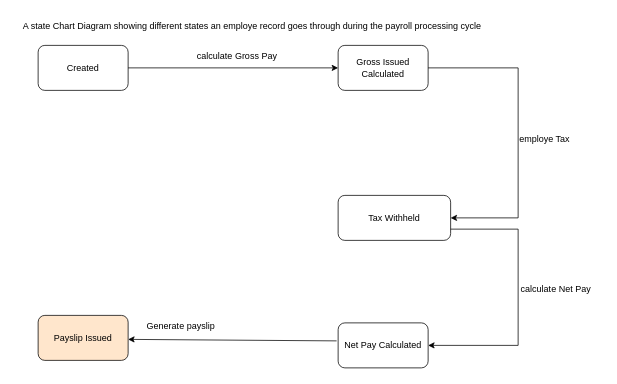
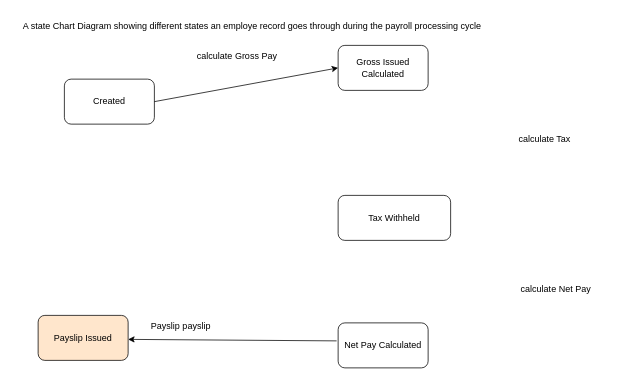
node "Created": moved (83, 68) -> (109, 102)
edge "Gross Issued Calculated" -> "Tax Withheld": removed
node "employe Tax": label "employe Tax" -> "calculate Tax"
node "Generate payslip": label "Generate payslip" -> "Payslip payslip"
edge "Tax Withheld" -> "Net Pay Calculated": removed
